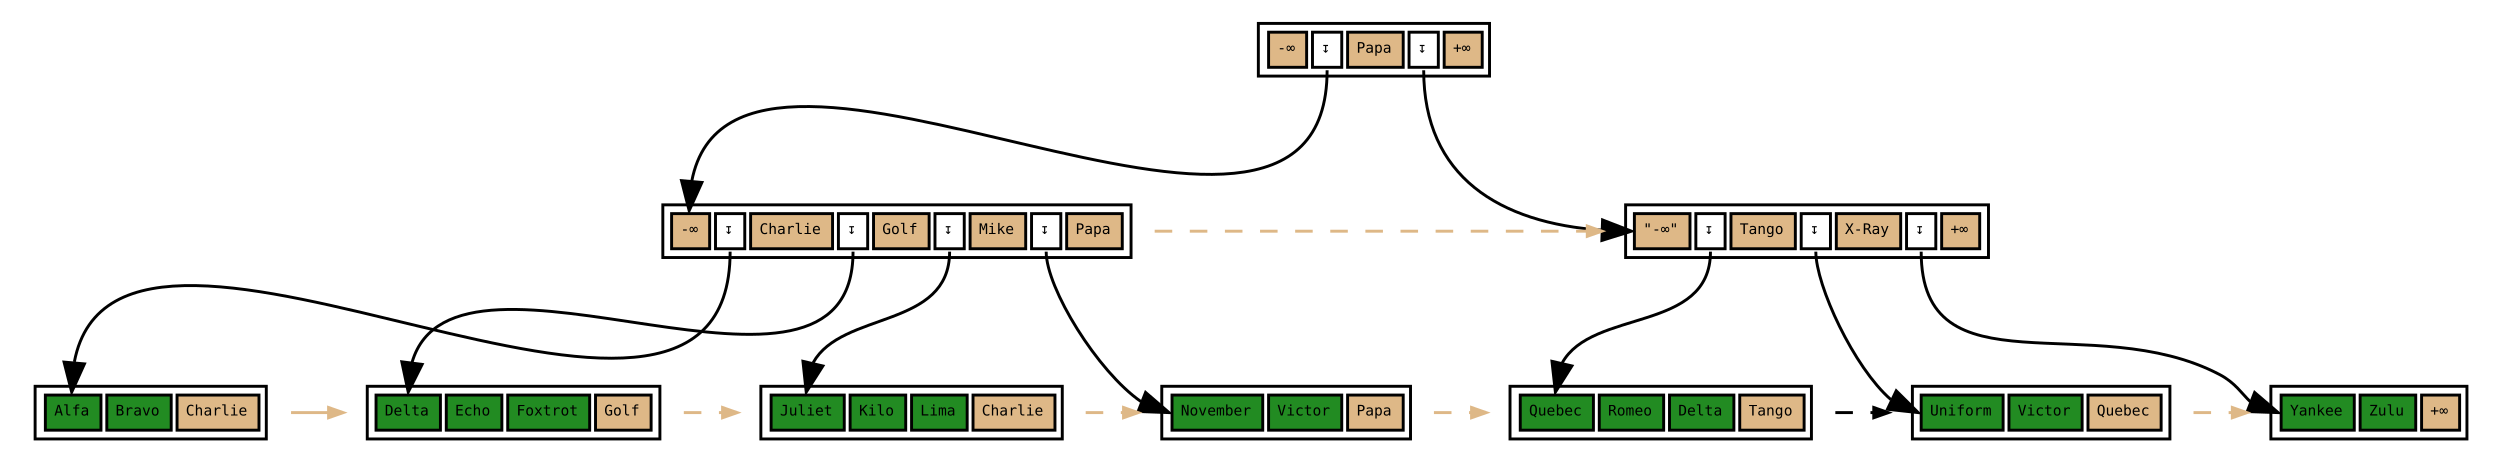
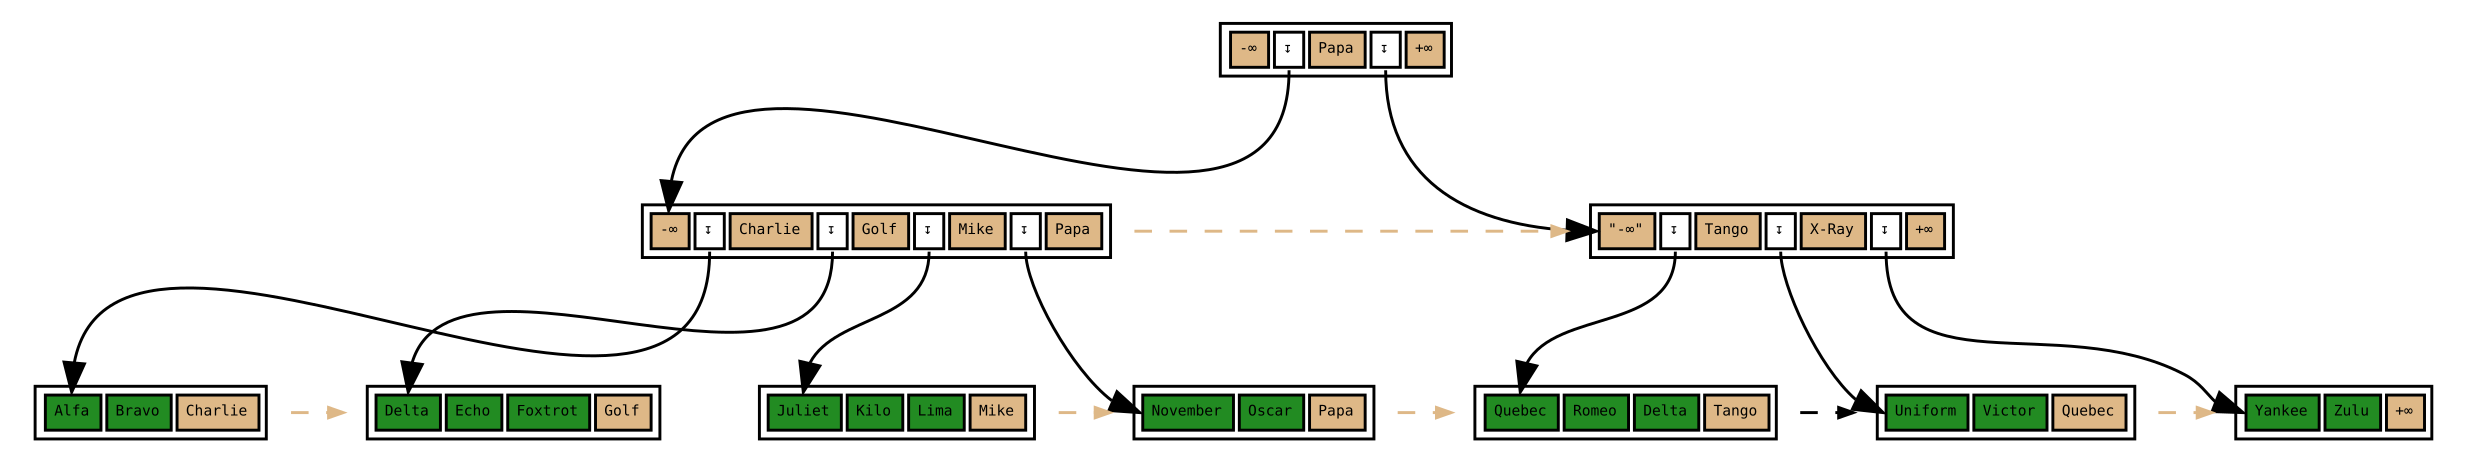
node "Juliet": text "Charlie" -> "Mike"
node "November": text "Victor" -> "Oscar"
edge "Alfa" -> "Delta": style solid -> dashed
edge "Delta" -> "Juliet": removed
